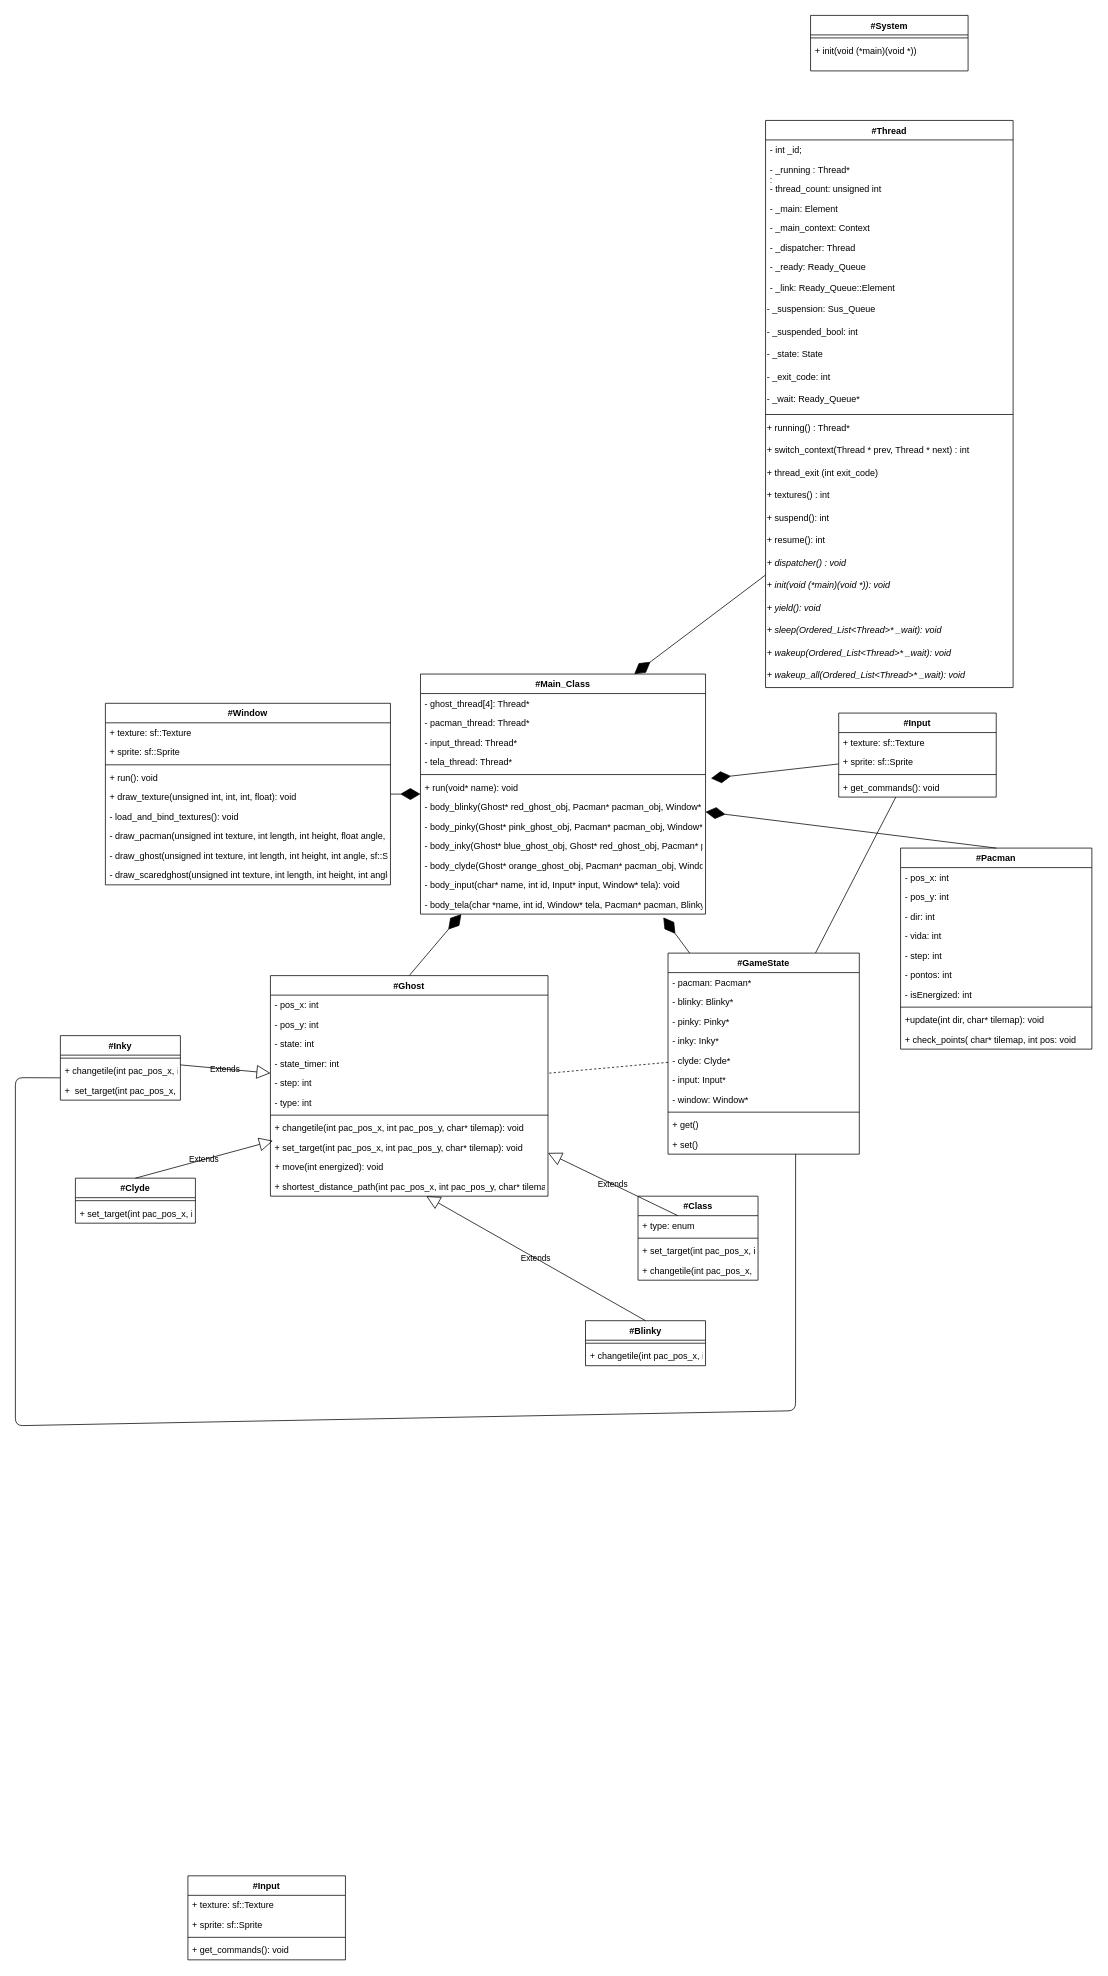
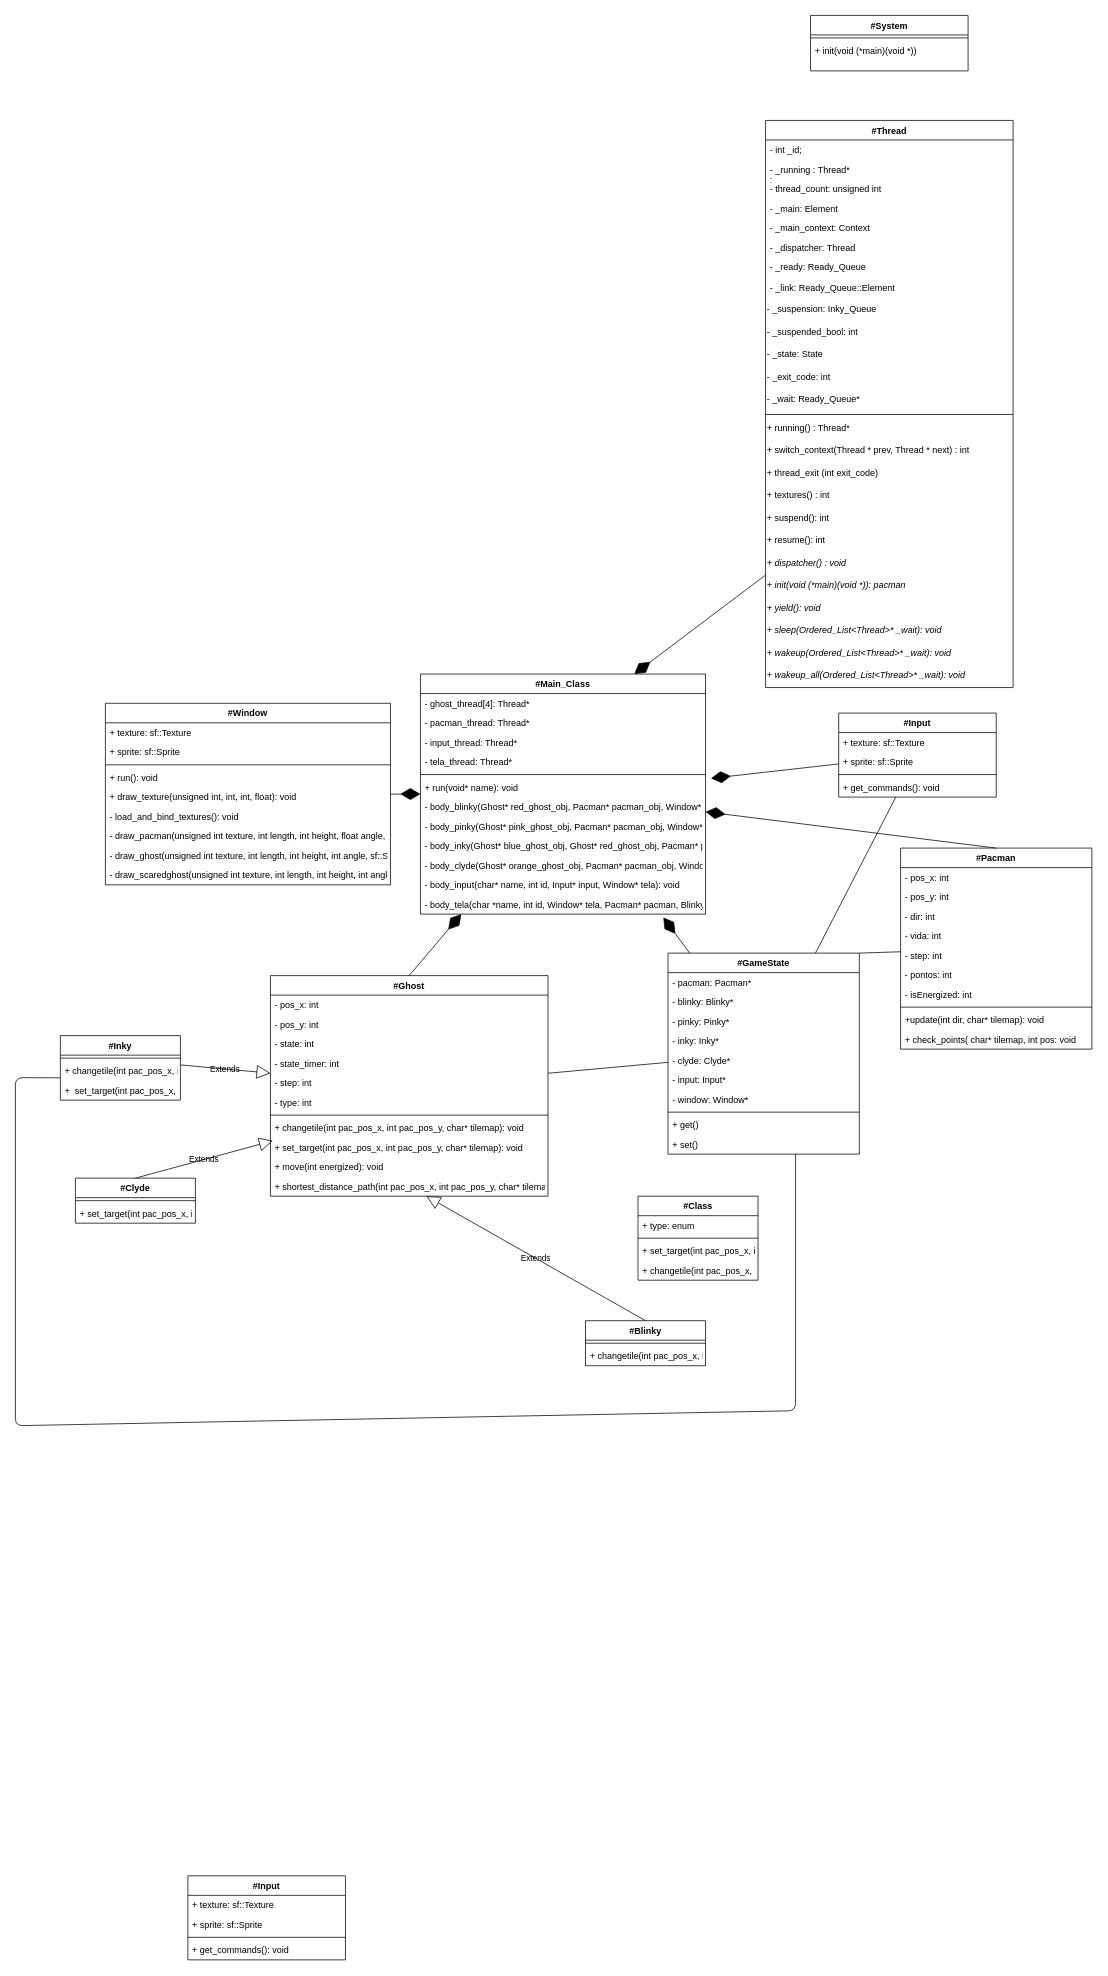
node "- _suspension: Sus_Queue": label "- _suspension: Sus_Queue" -> "- _suspension: Inky_Queue"
node "+ init(void (*main)(void *)): void": label "+ init(void (*main)(void *)): void" -> "+ init(void (*main)(void *)): pacman"
edge "#Pacman" -- "#GameState": added
edge "#GameState" -- "#Ghost": style dashed -> solid
edge "+ type: enum" -> "#Ghost": removed, label "Extends"
